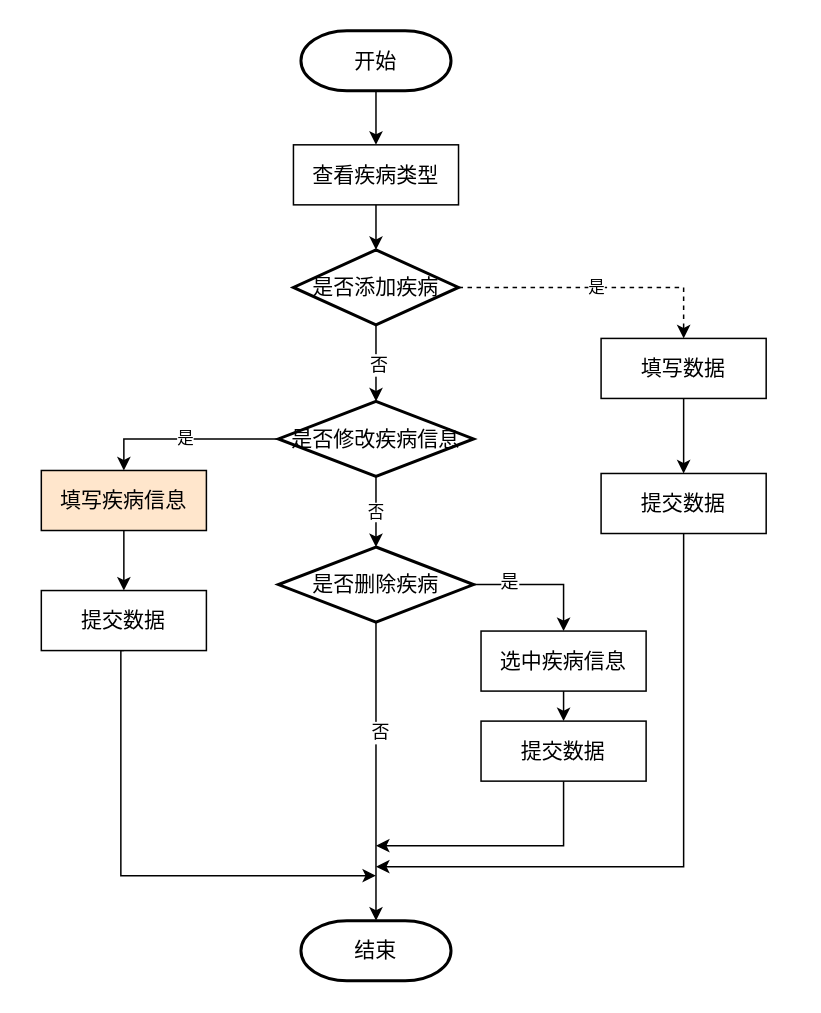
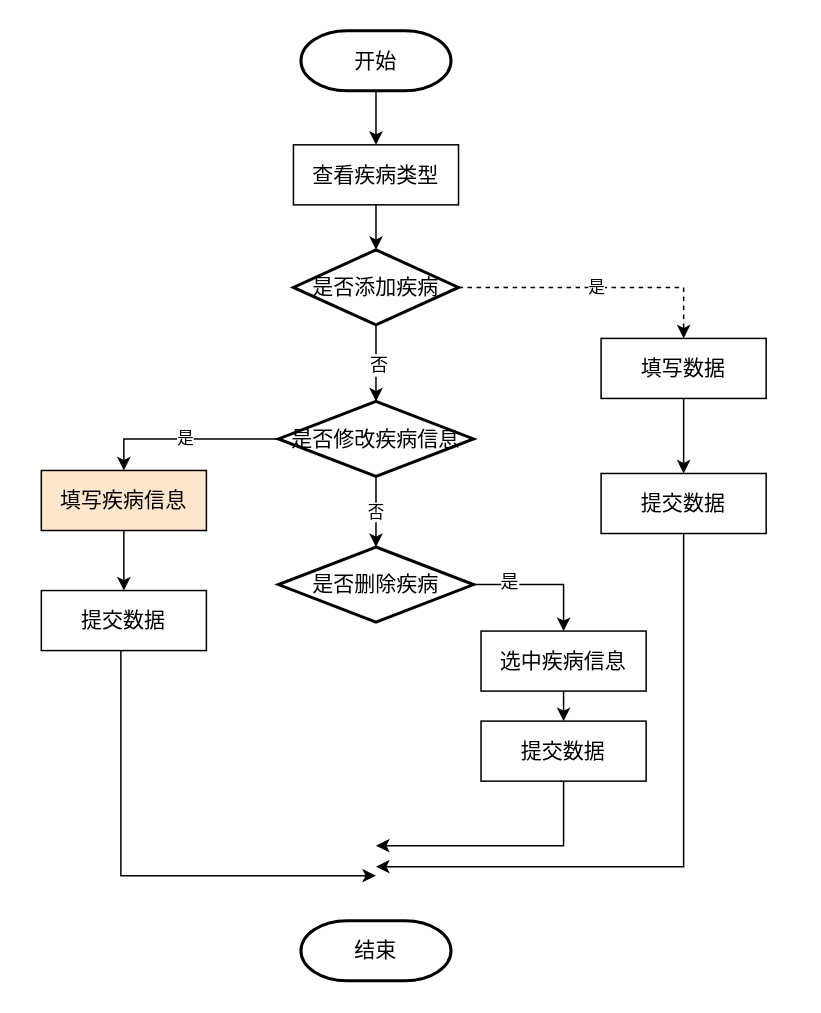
edge "是否删除疾病" -> "结束": removed, label "否"
